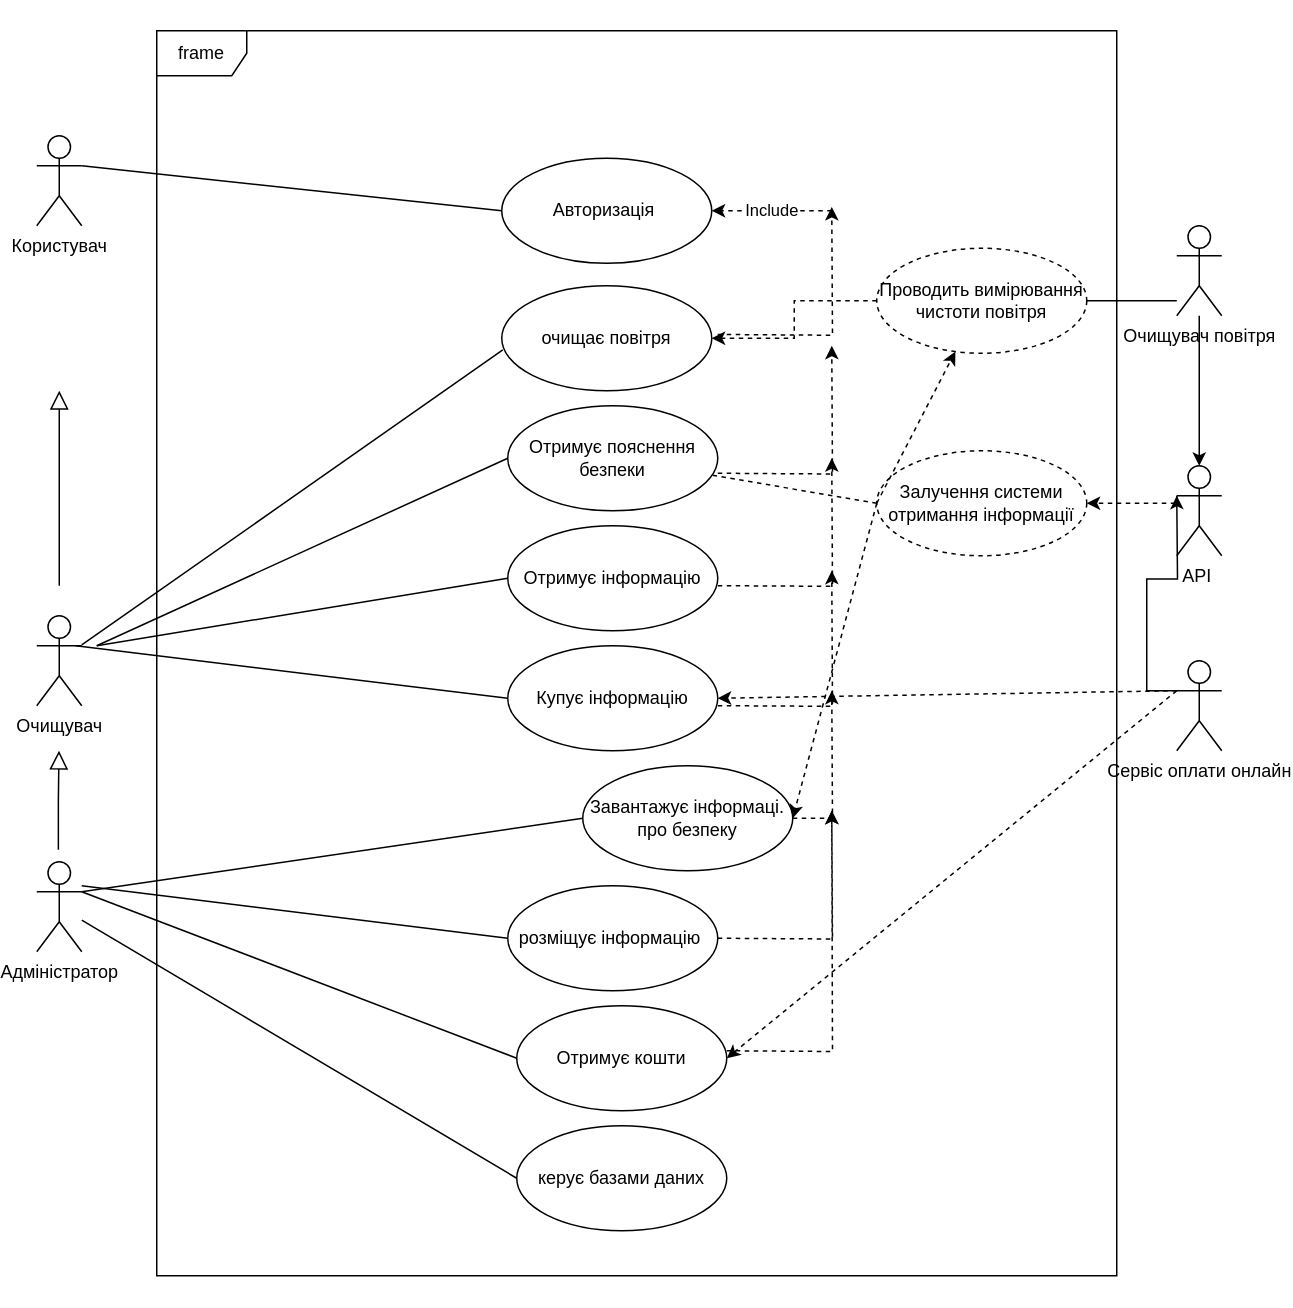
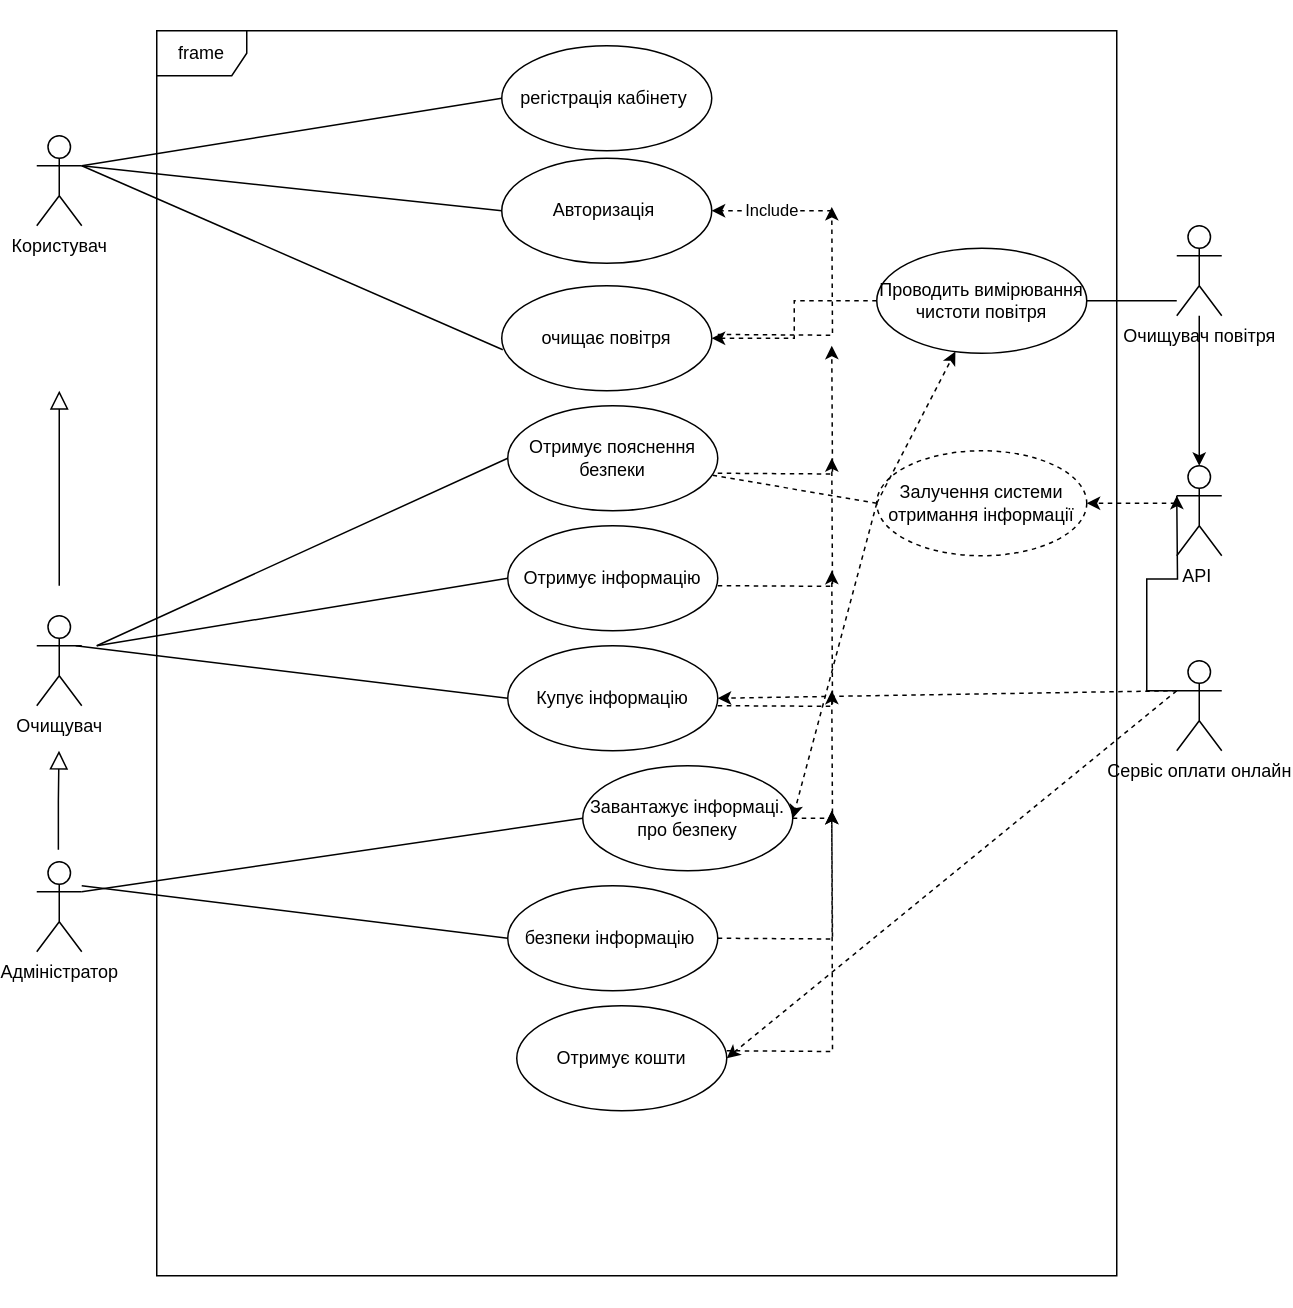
node "регістрація кабінету": added
edge "регістрація кабінету" -- "Користувач": added
node "Проводить вимірювання чистоти повітря": style dashed -> solid
edge "очищає повітря" -- "Очищувач": now "очищає повітря" -- "Користувач"
node "розміщує інформацію": label "розміщує інформацію" -> "безпеки інформацію"
edge "Адміністратор" -- "Отримує кошти": removed
edge "Адміністратор" -- "керує базами даних": removed
node "керує базами даних": removed
